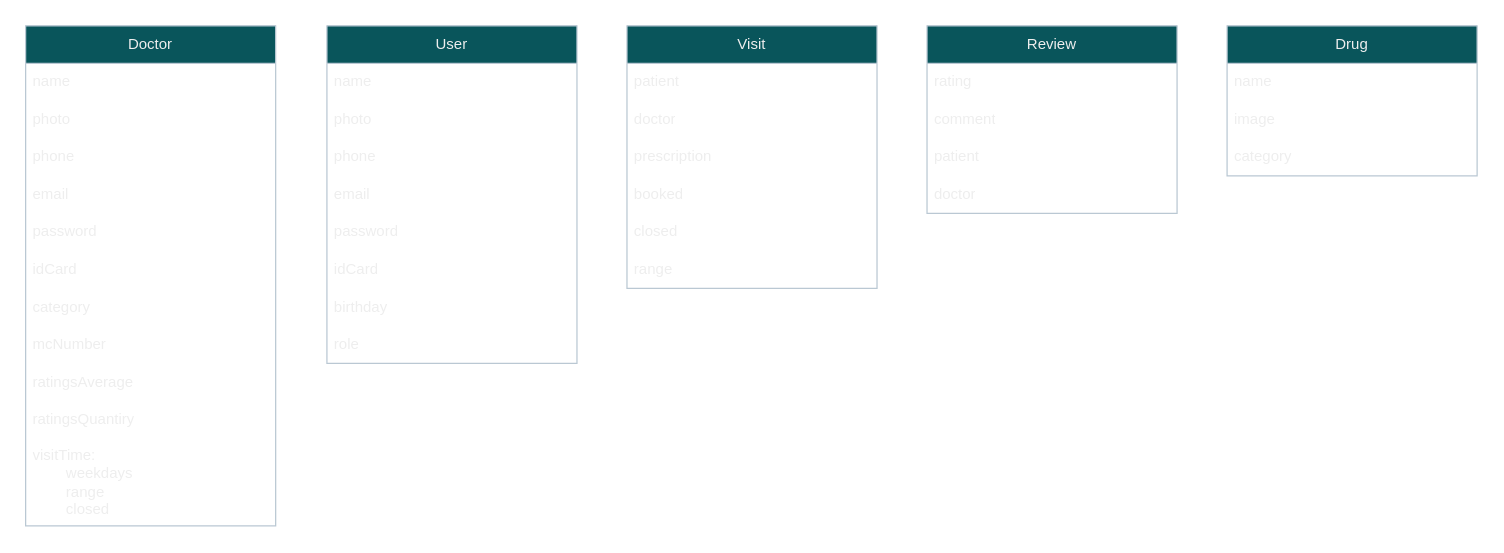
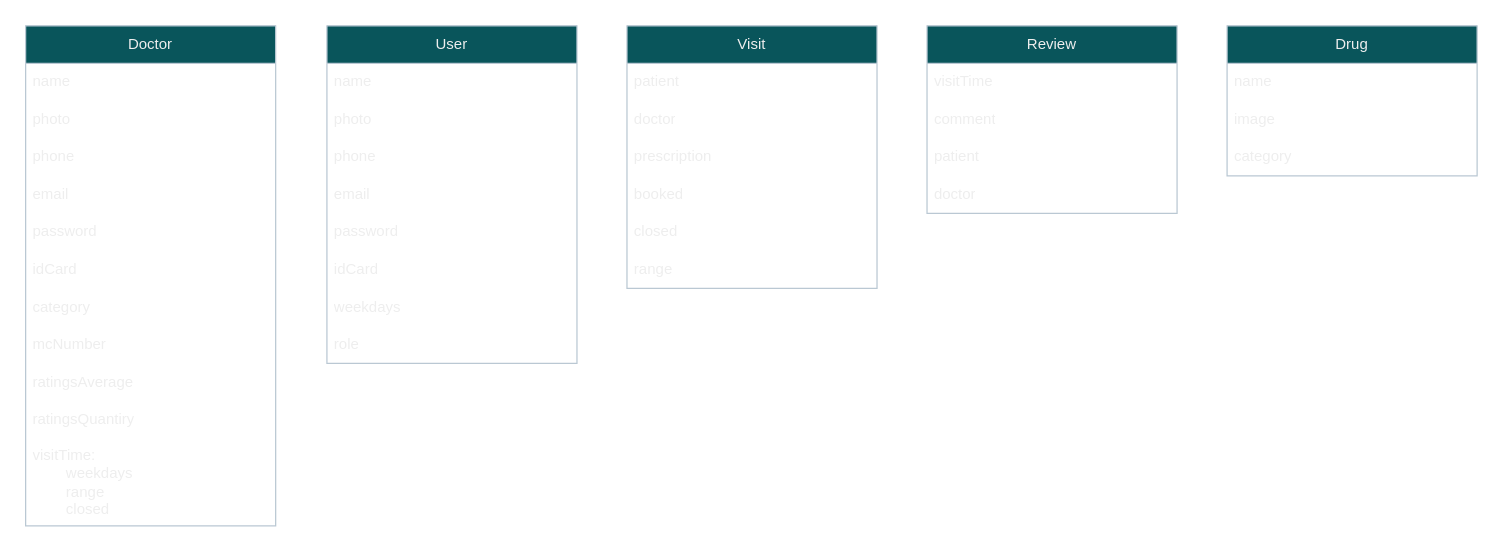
node "rating": label "rating" -> "visitTime"
node "birthday": label "birthday" -> "weekdays"
